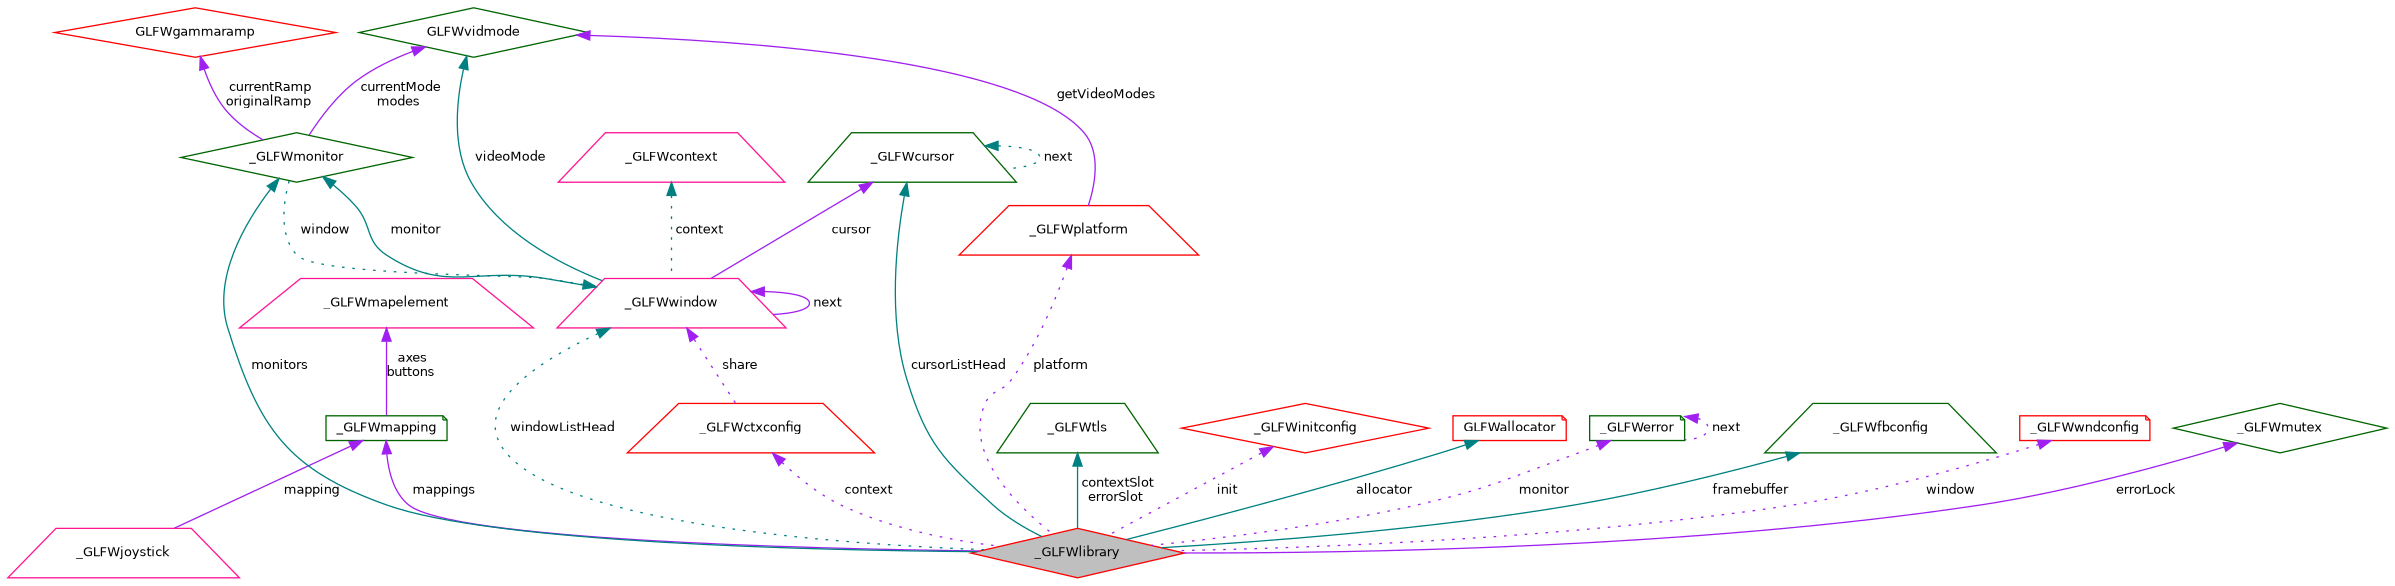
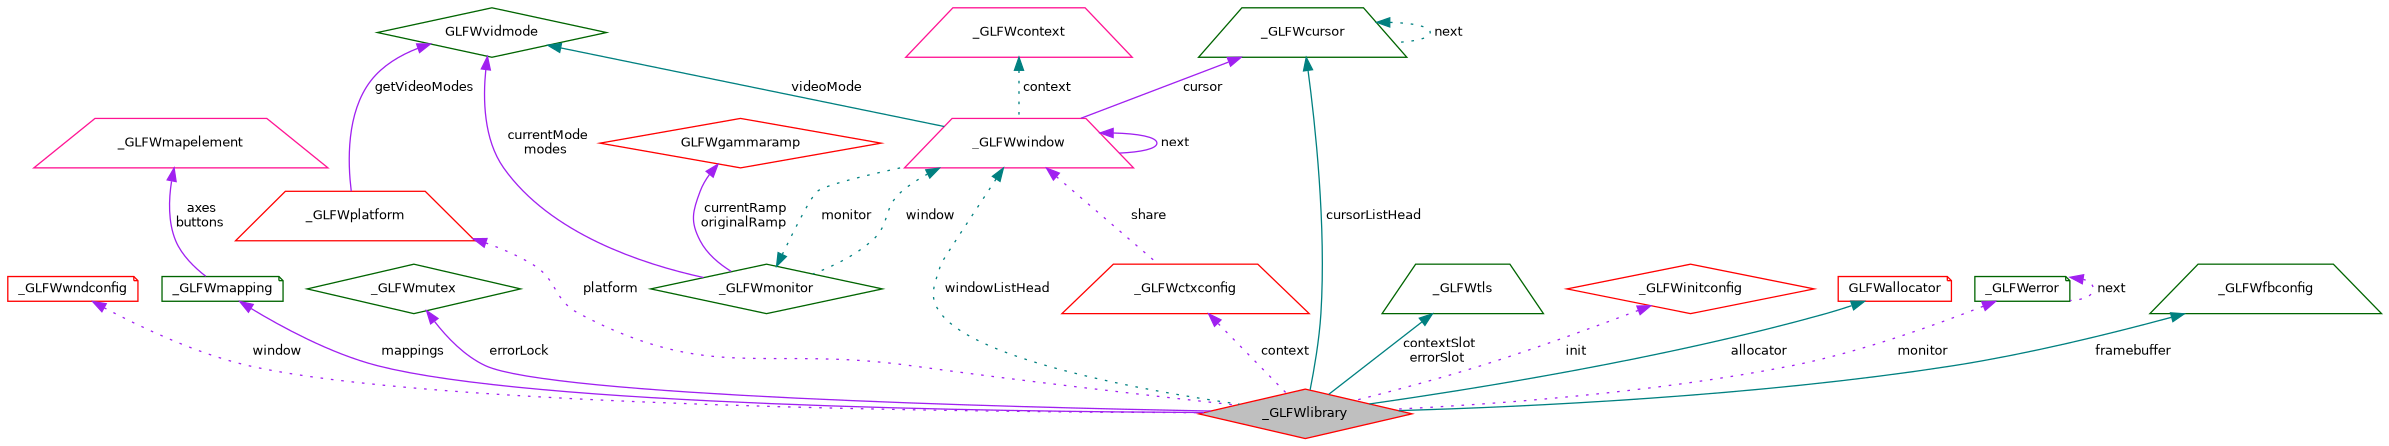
edge "_GLFWwindow" -> "_GLFWmonitor": style solid -> dotted
edge "_GLFWlibrary" -> "_GLFWmonitor": removed, label "monitors"
node "_GLFWjoystick": removed
